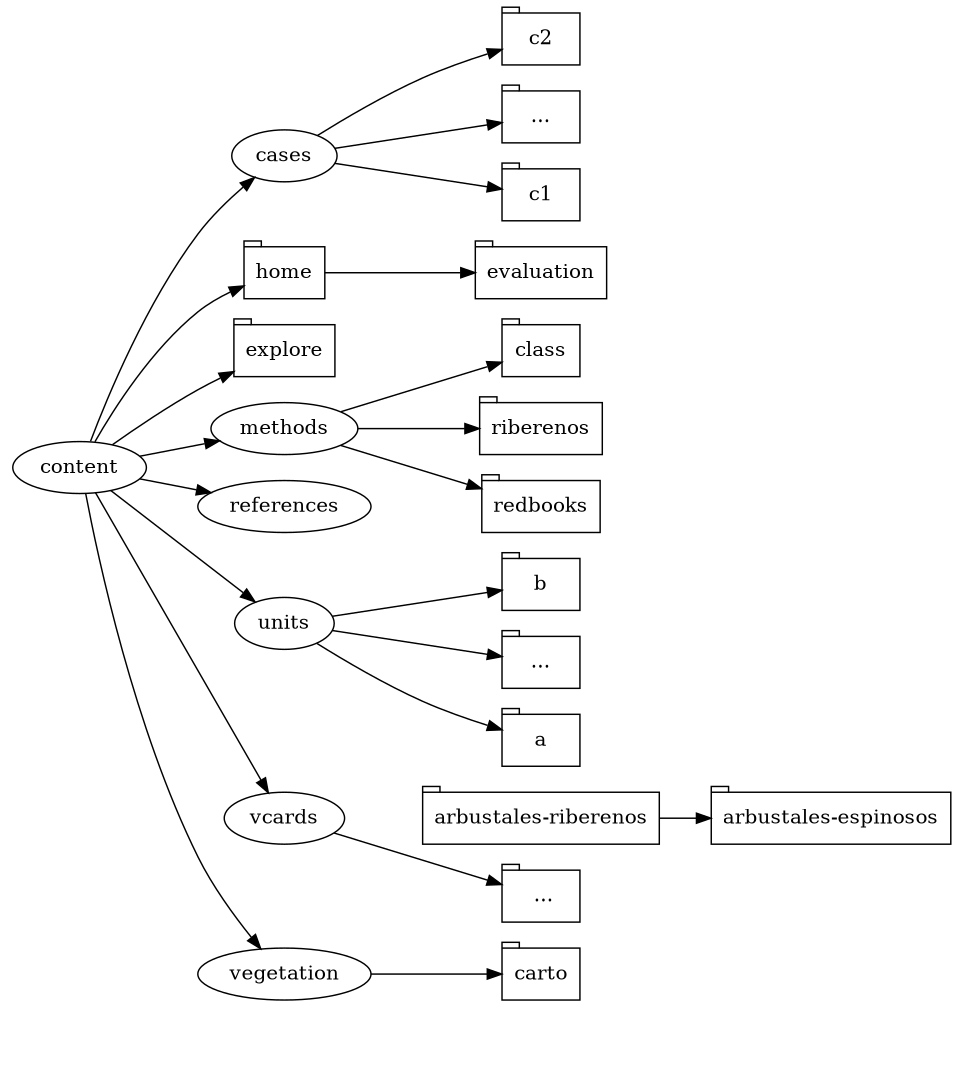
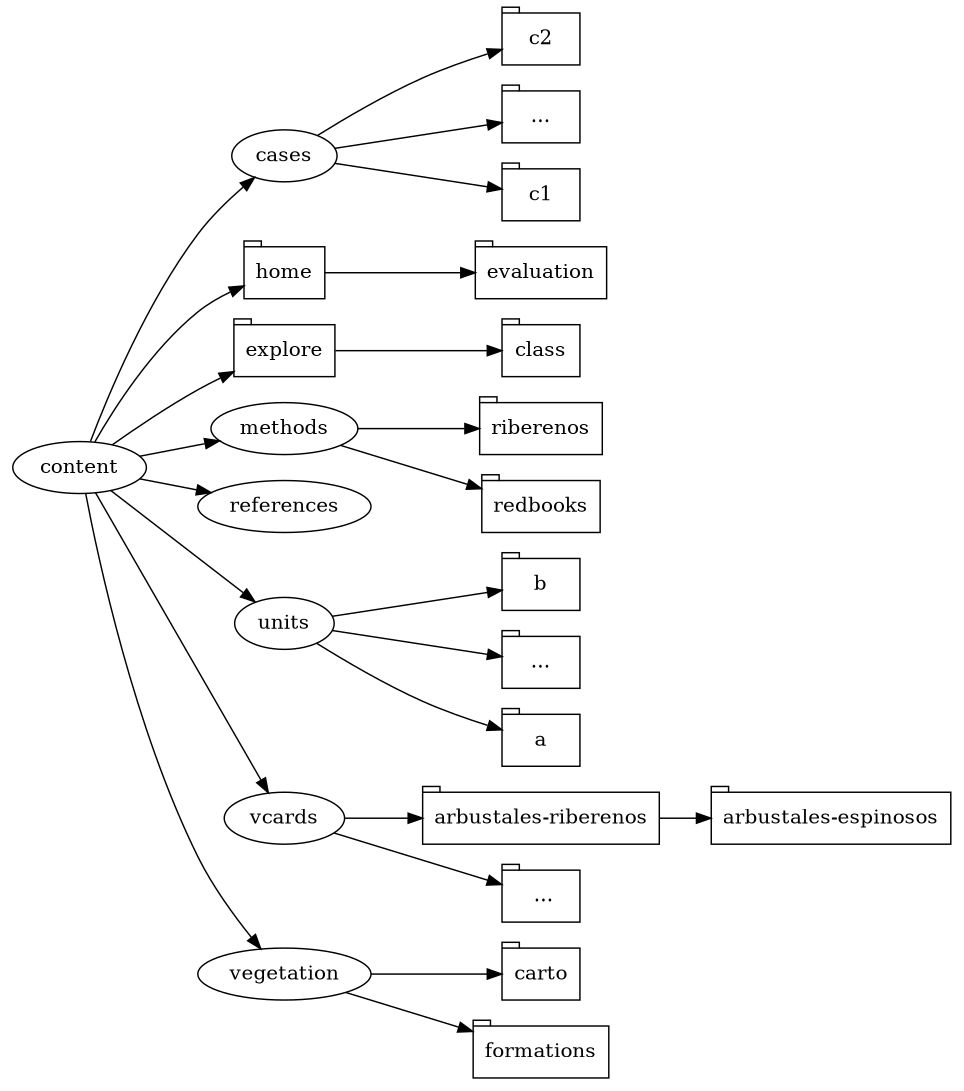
edge "methods" -> "class": now "explore" -> "class"
edge "vcards" -> "arbustales-riberenos": added
node "formations": added
